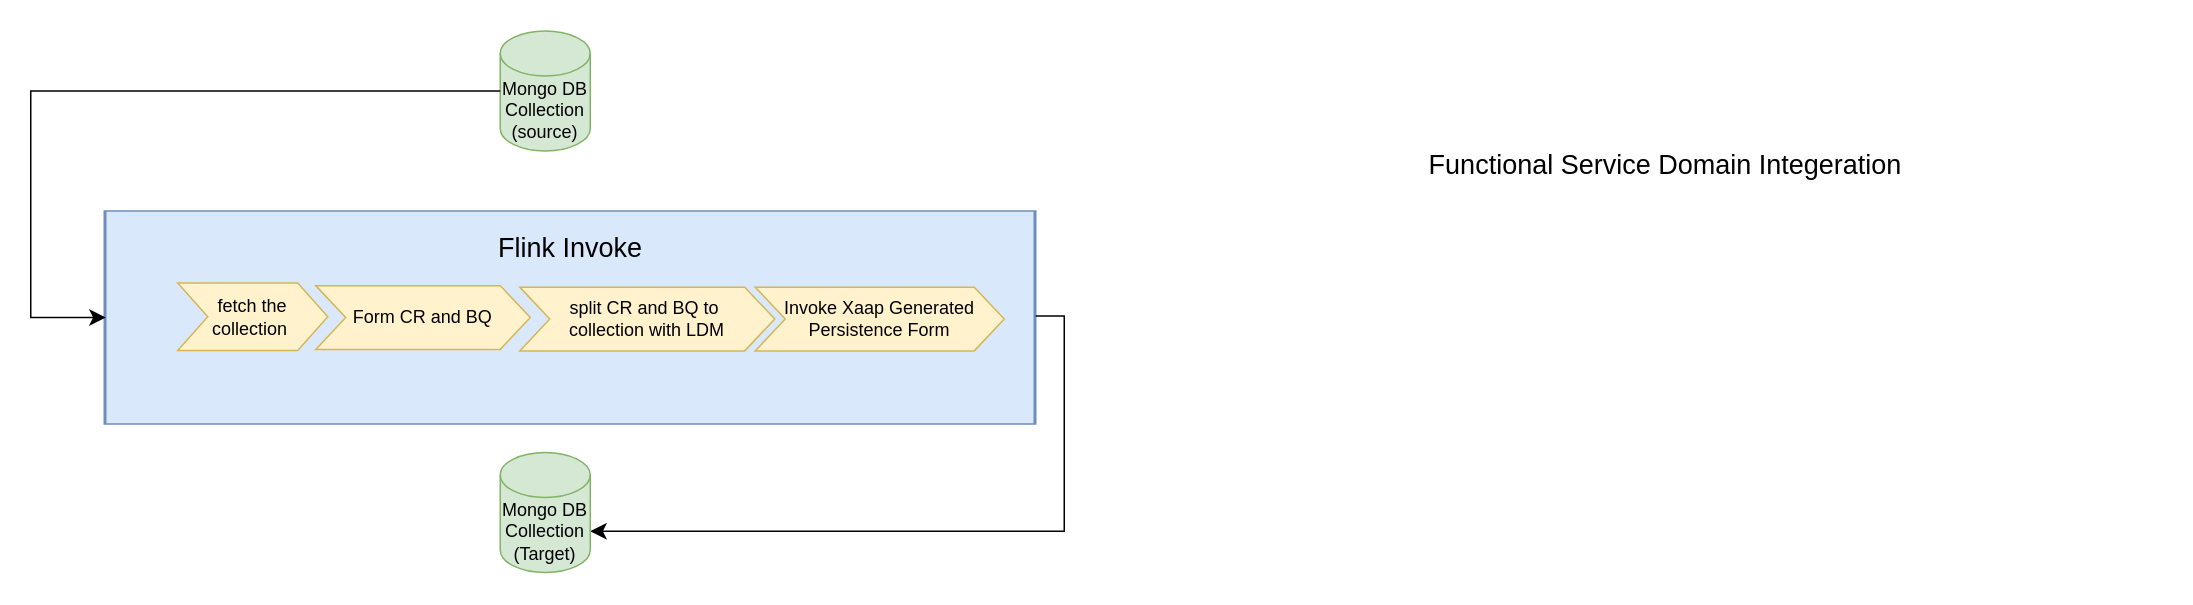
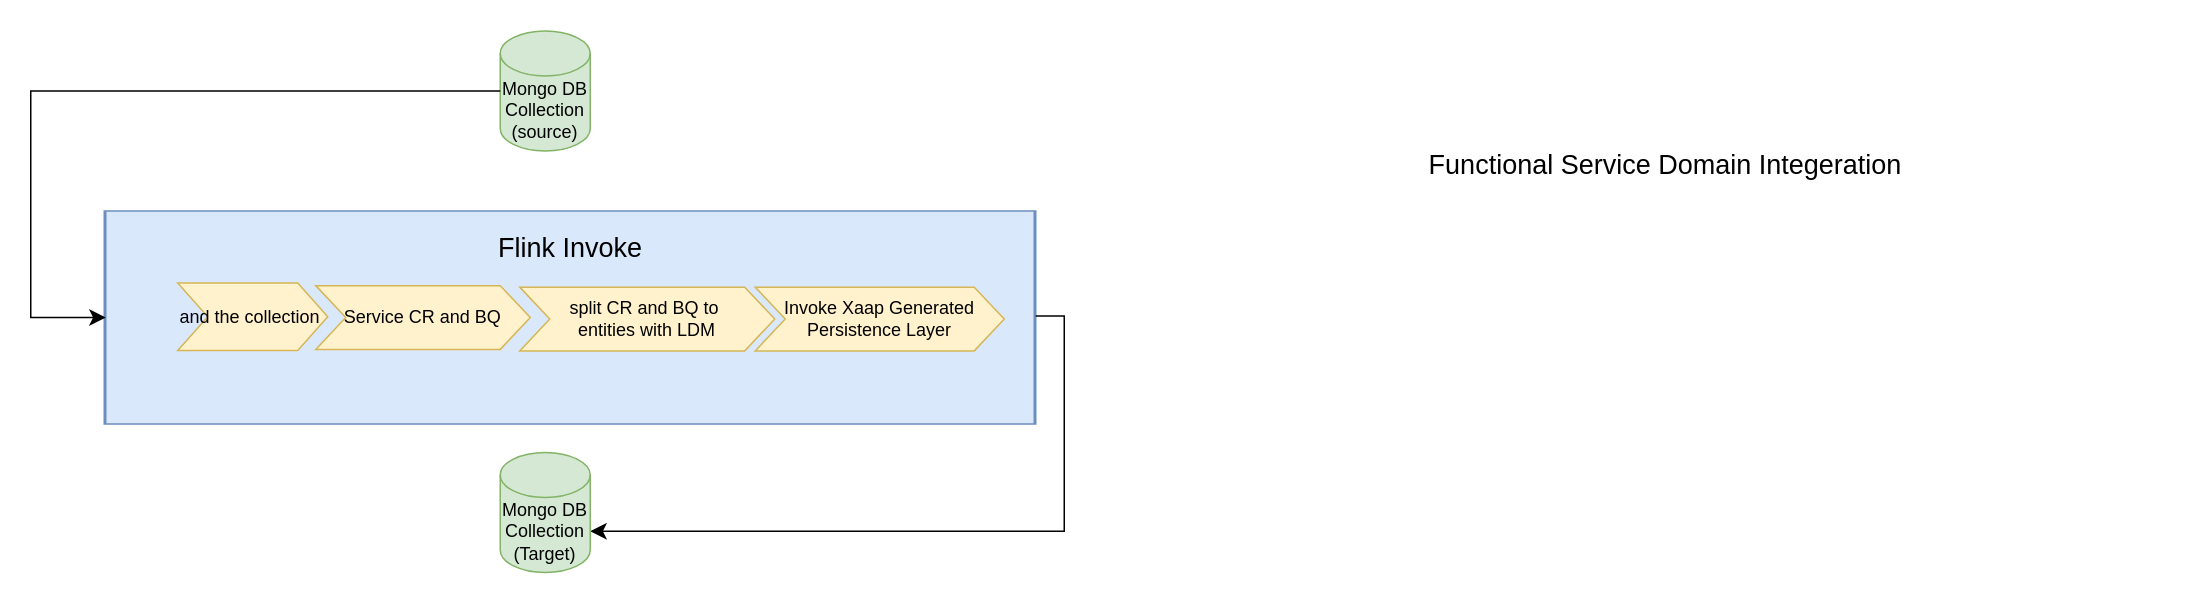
node "fetch the collection": label "fetch the collection" -> "and the collection"
node "Form CR and BQ": label "Form CR and BQ" -> "Service CR and BQ"
node "split CR and BQ to collection with LDM": label "split CR and BQ to collection with LDM" -> "split CR and BQ to entities with LDM"
node "Invoke Xaap Generated Persistence Form": label "Invoke Xaap Generated Persistence Form" -> "Invoke Xaap Generated Persistence Layer"
